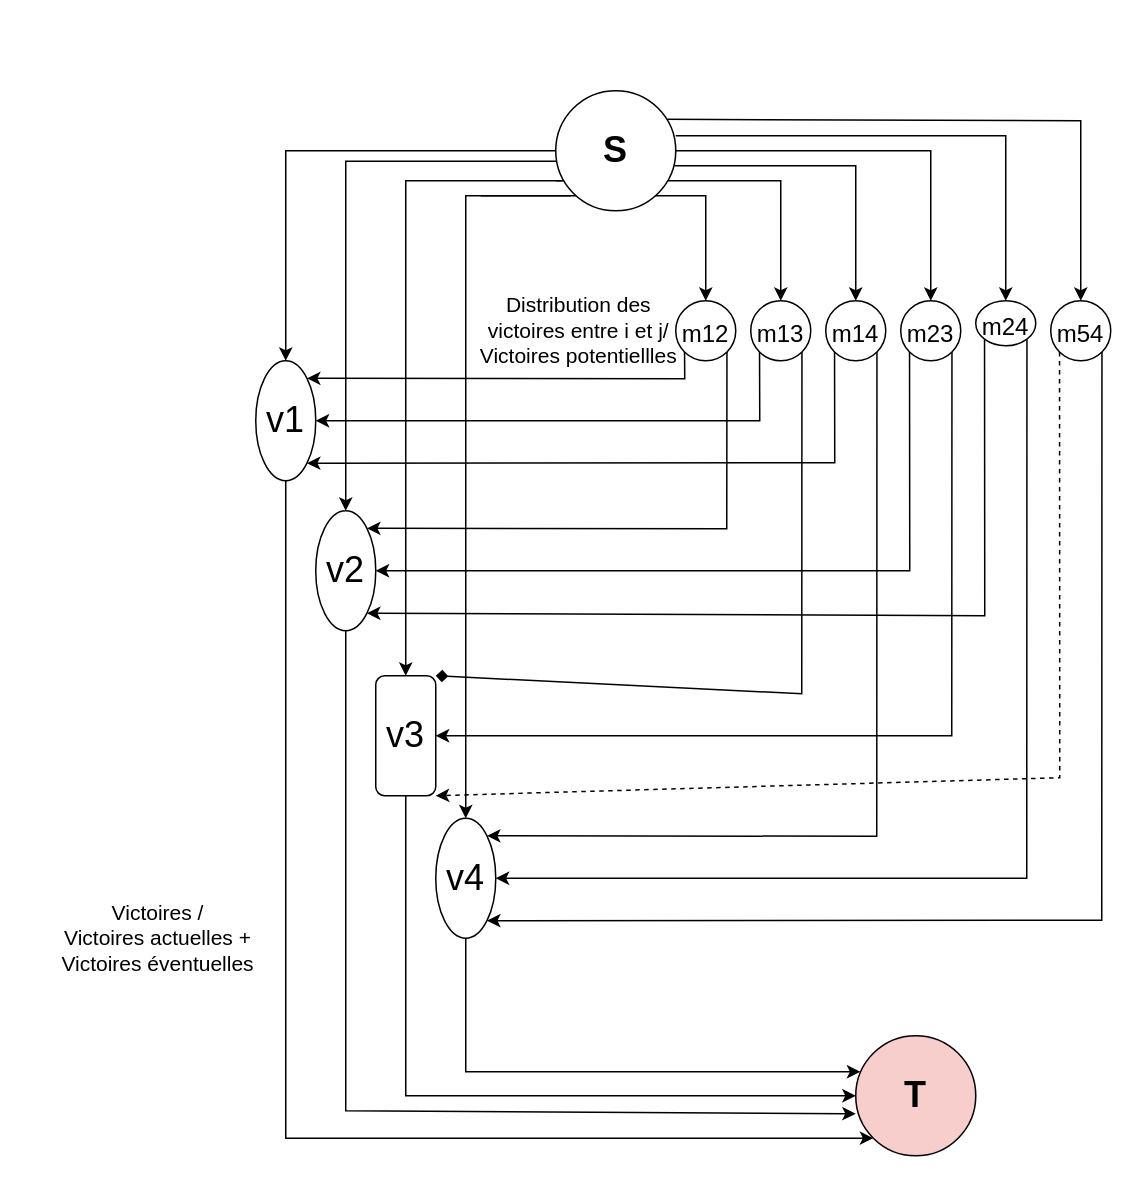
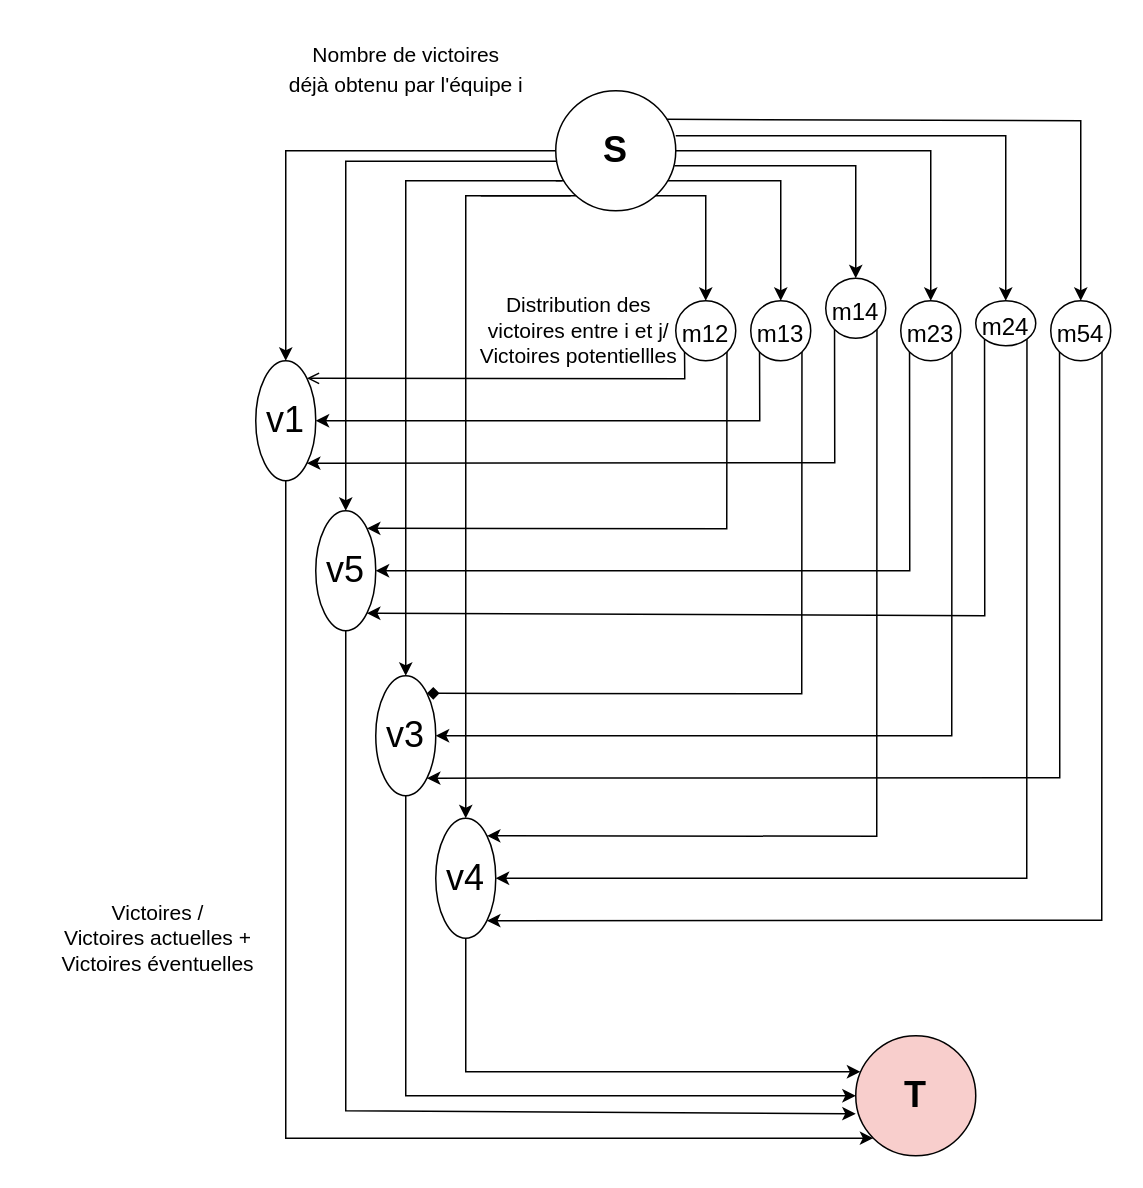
node "Nombre de victoires déjà obtenu par l'équipe i": added
node "m14": moved (856, 331) -> (856, 308)
edge "m12" -> "v1": arrowhead classic -> open
node "v2": label "v2" -> "v5"
node "v3": shape rounded rectangle -> ellipse
edge "m54" -> "v3": style dashed -> solid
